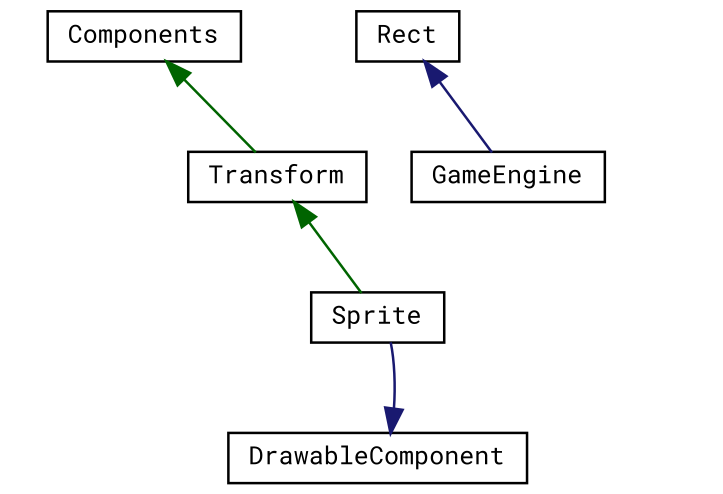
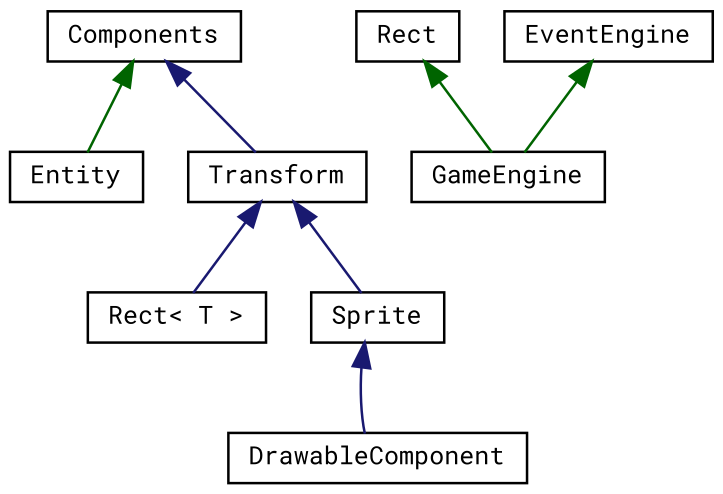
node "EventEngine": added
edge "Transform" -> "Components": color darkgreen -> midnightblue
edge "GameEngine" -> "Rect": color midnightblue -> darkgreen
node "Entity": added
edge "Sprite" -> "Transform": color darkgreen -> midnightblue
node "Rect< T >": added
edge "Sprite" -> "DrawableComponent": reversed
